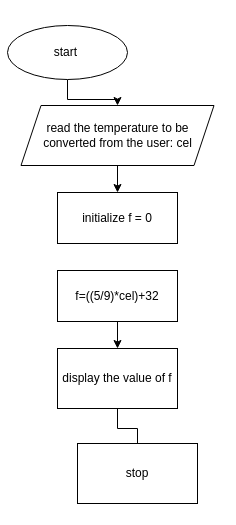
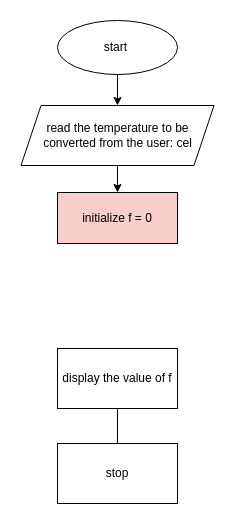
node "start": moved (68, 53) -> (118, 48)
node "initialize f = 0": fillcolor #ffffff -> #f8cecc
node "f=((5/9)*cel)+32": removed
edge "f=((5/9)*cel)+32" -> "display the value of f": removed
node "stop": moved (138, 474) -> (118, 474)
